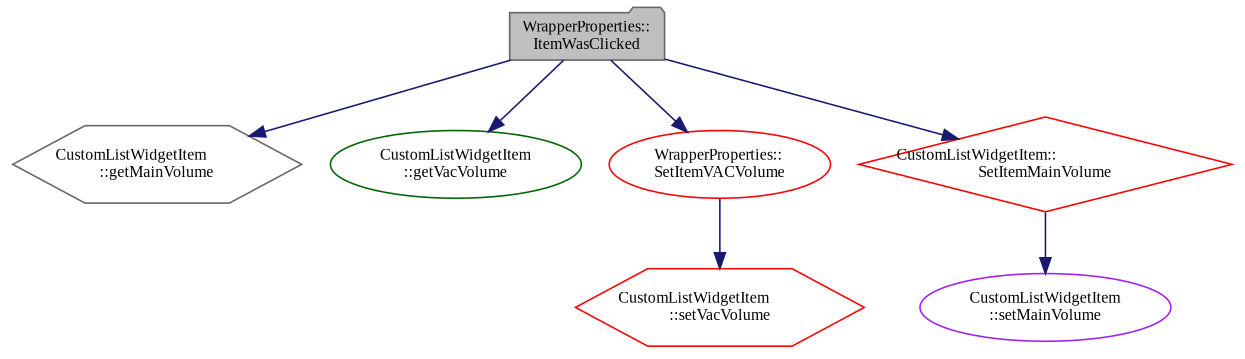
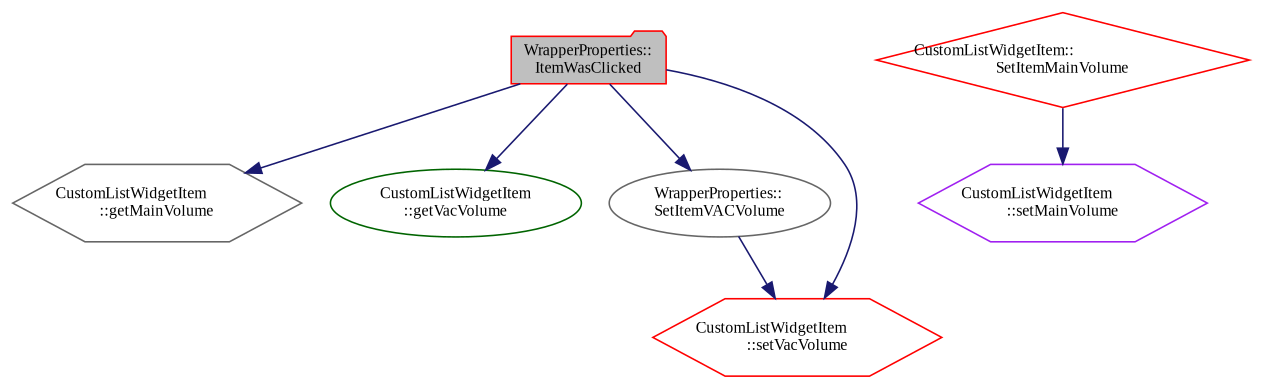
node "WrapperProperties:: ItemWasClicked": color gray40 -> red
edge "WrapperProperties:: ItemWasClicked" -> "CustomListWidgetItem:: SetItemMainVolume": now "WrapperProperties:: ItemWasClicked" -> "CustomListWidgetItem ::setVacVolume"
node "WrapperProperties:: SetItemVACVolume": color red -> gray40
node "CustomListWidgetItem ::setMainVolume": shape ellipse -> hexagon
